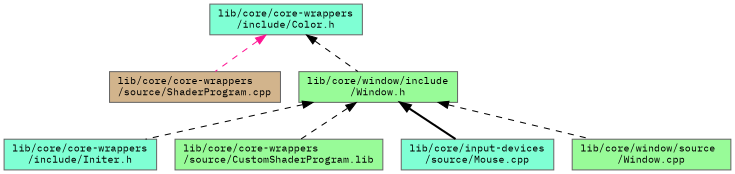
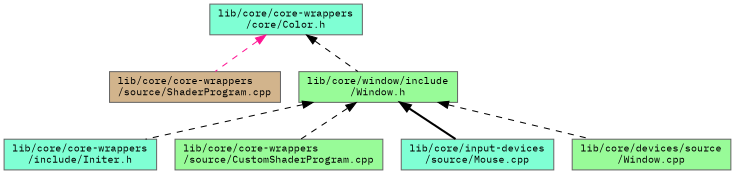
node "lib/core/core-wrappers /include/Color.h": label "lib/core/core-wrappers /include/Color.h" -> "lib/core/core-wrappers /core/Color.h"
node "lib/core/core-wrappers /source/CustomShaderProgram.lib": label "lib/core/core-wrappers /source/CustomShaderProgram.lib" -> "lib/core/core-wrappers /source/CustomShaderProgram.cpp"
node "lib/core/window/source /Window.cpp": label "lib/core/window/source /Window.cpp" -> "lib/core/devices/source /Window.cpp"
